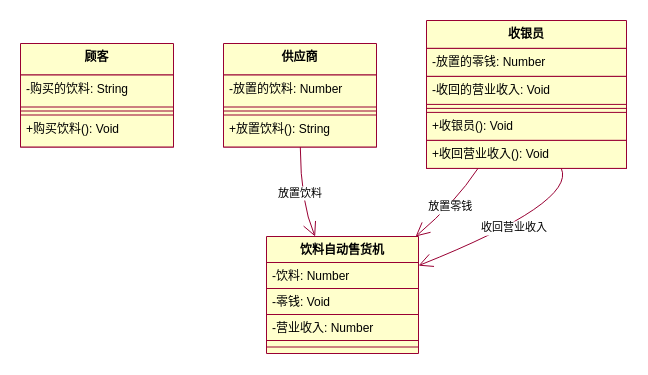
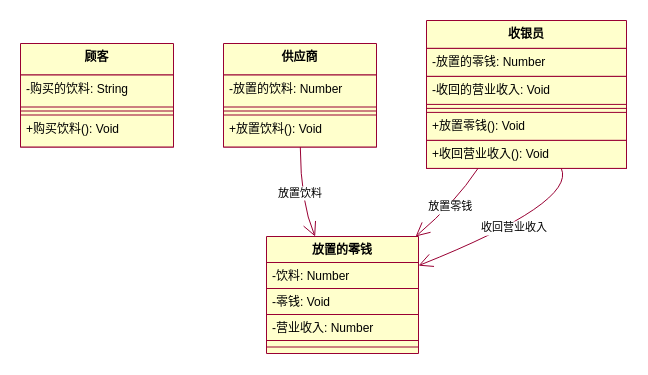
node "+收银员(): Void": label "+收银员(): Void" -> "+放置零钱(): Void"
node "+放置饮料(): String": label "+放置饮料(): String" -> "+放置饮料(): Void"
node "饮料自动售货机": label "饮料自动售货机" -> "放置的零钱"
